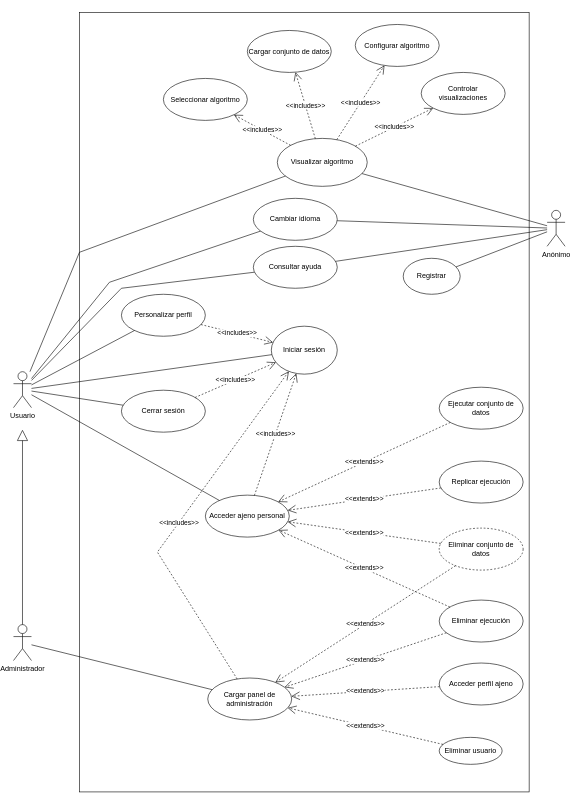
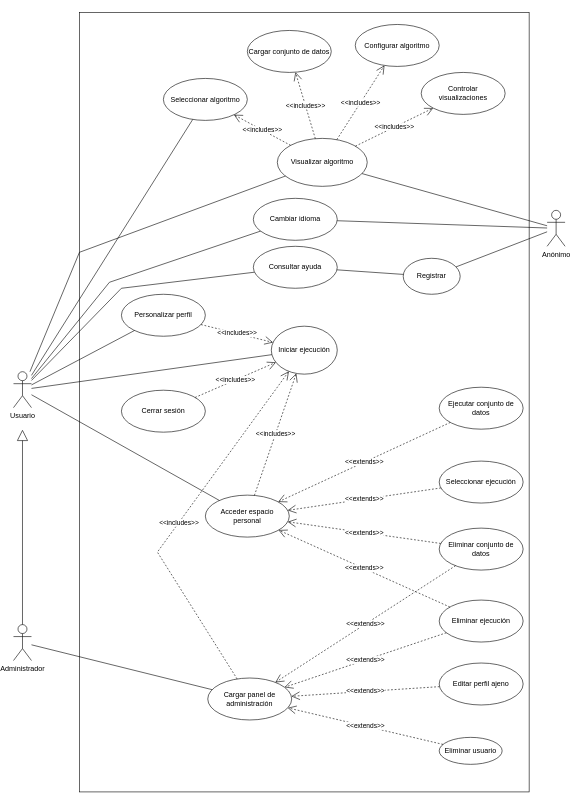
edge "Anónimo" -- "Consultar ayuda": now "Registrar" -- "Consultar ayuda"
node "Iniciar sesión": label "Iniciar sesión" -> "Iniciar ejecución"
edge "Usuario" -- "Cerrar sesión": now "Usuario" -- "Seleccionar algoritmo"
node "Replicar ejecución": label "Replicar ejecución" -> "Seleccionar ejecución"
node "Acceder ajeno personal": label "Acceder ajeno personal" -> "Acceder espacio personal"
node "Eliminar conjunto de datos": style dashed -> solid
node "Acceder perfil ajeno": label "Acceder perfil ajeno" -> "Editar perfil ajeno"
